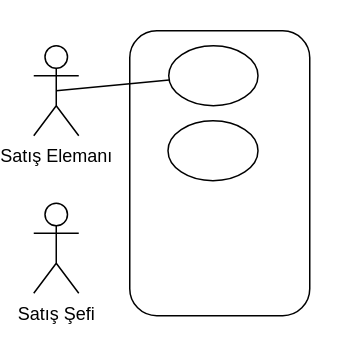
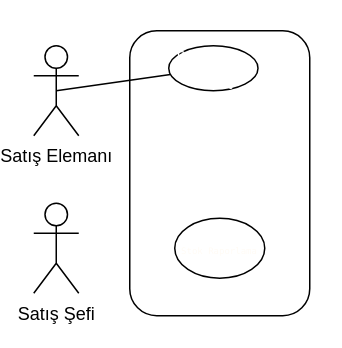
node "Sipariş Giriş": size 89x60 -> 89x45
node "Sipariş İptal": removed
node "Stok Raporlama": added
